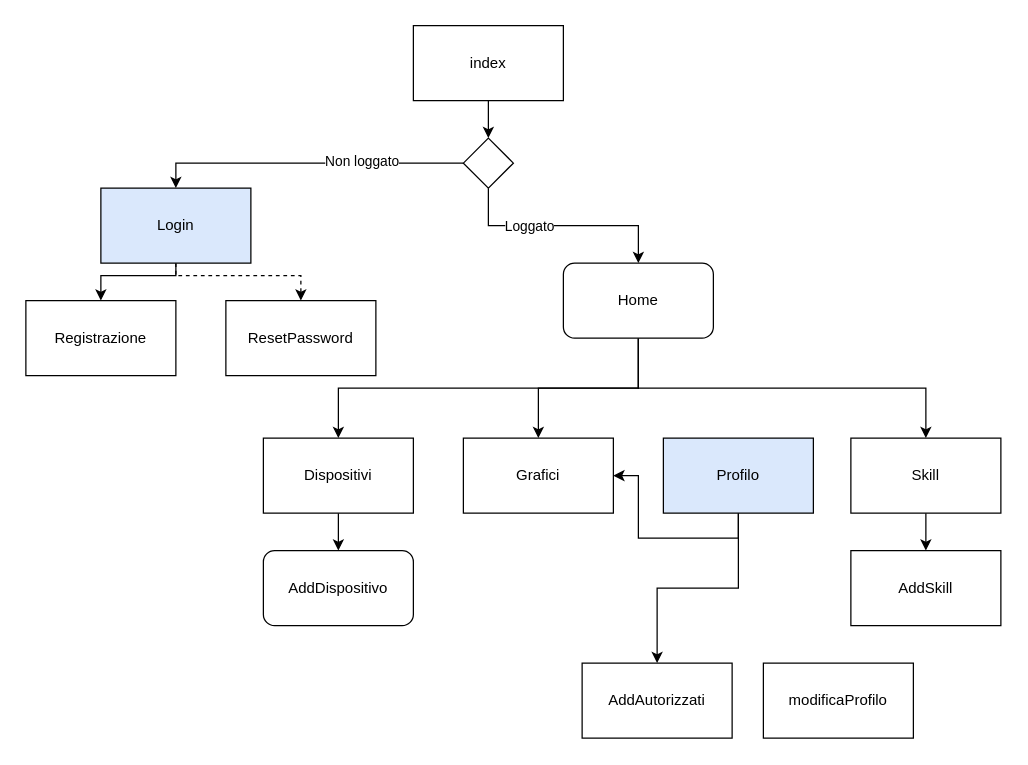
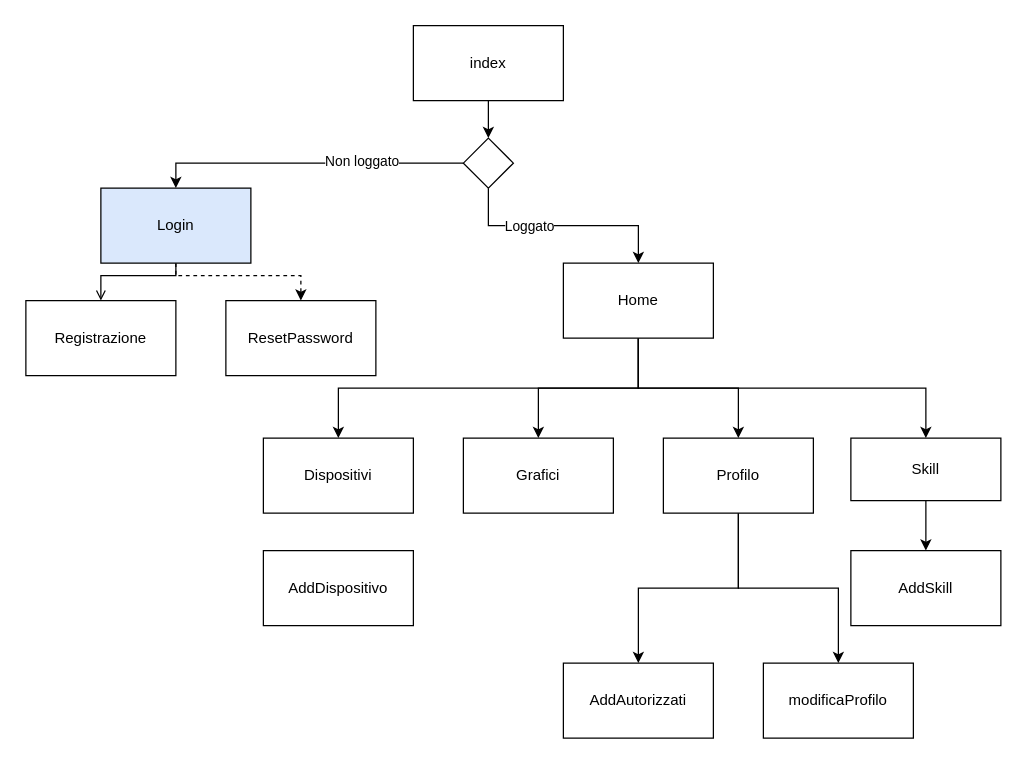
edge "Login" -> "Registrazione": arrowhead classic -> open
node "Home": shape rounded rectangle -> rectangle
edge "Home" -> "Profilo": added
node "Profilo": fillcolor #dae8fc -> #ffffff
node "Skill": size 150x75 -> 150x63
edge "Dispositivi" -> "AddDispositivo": removed
edge "Profilo" -> "Grafici": now "Profilo" -> "modificaProfilo"
node "AddDispositivo": shape rounded rectangle -> rectangle
node "AddAutorizzati": moved (657, 701) -> (638, 701)
